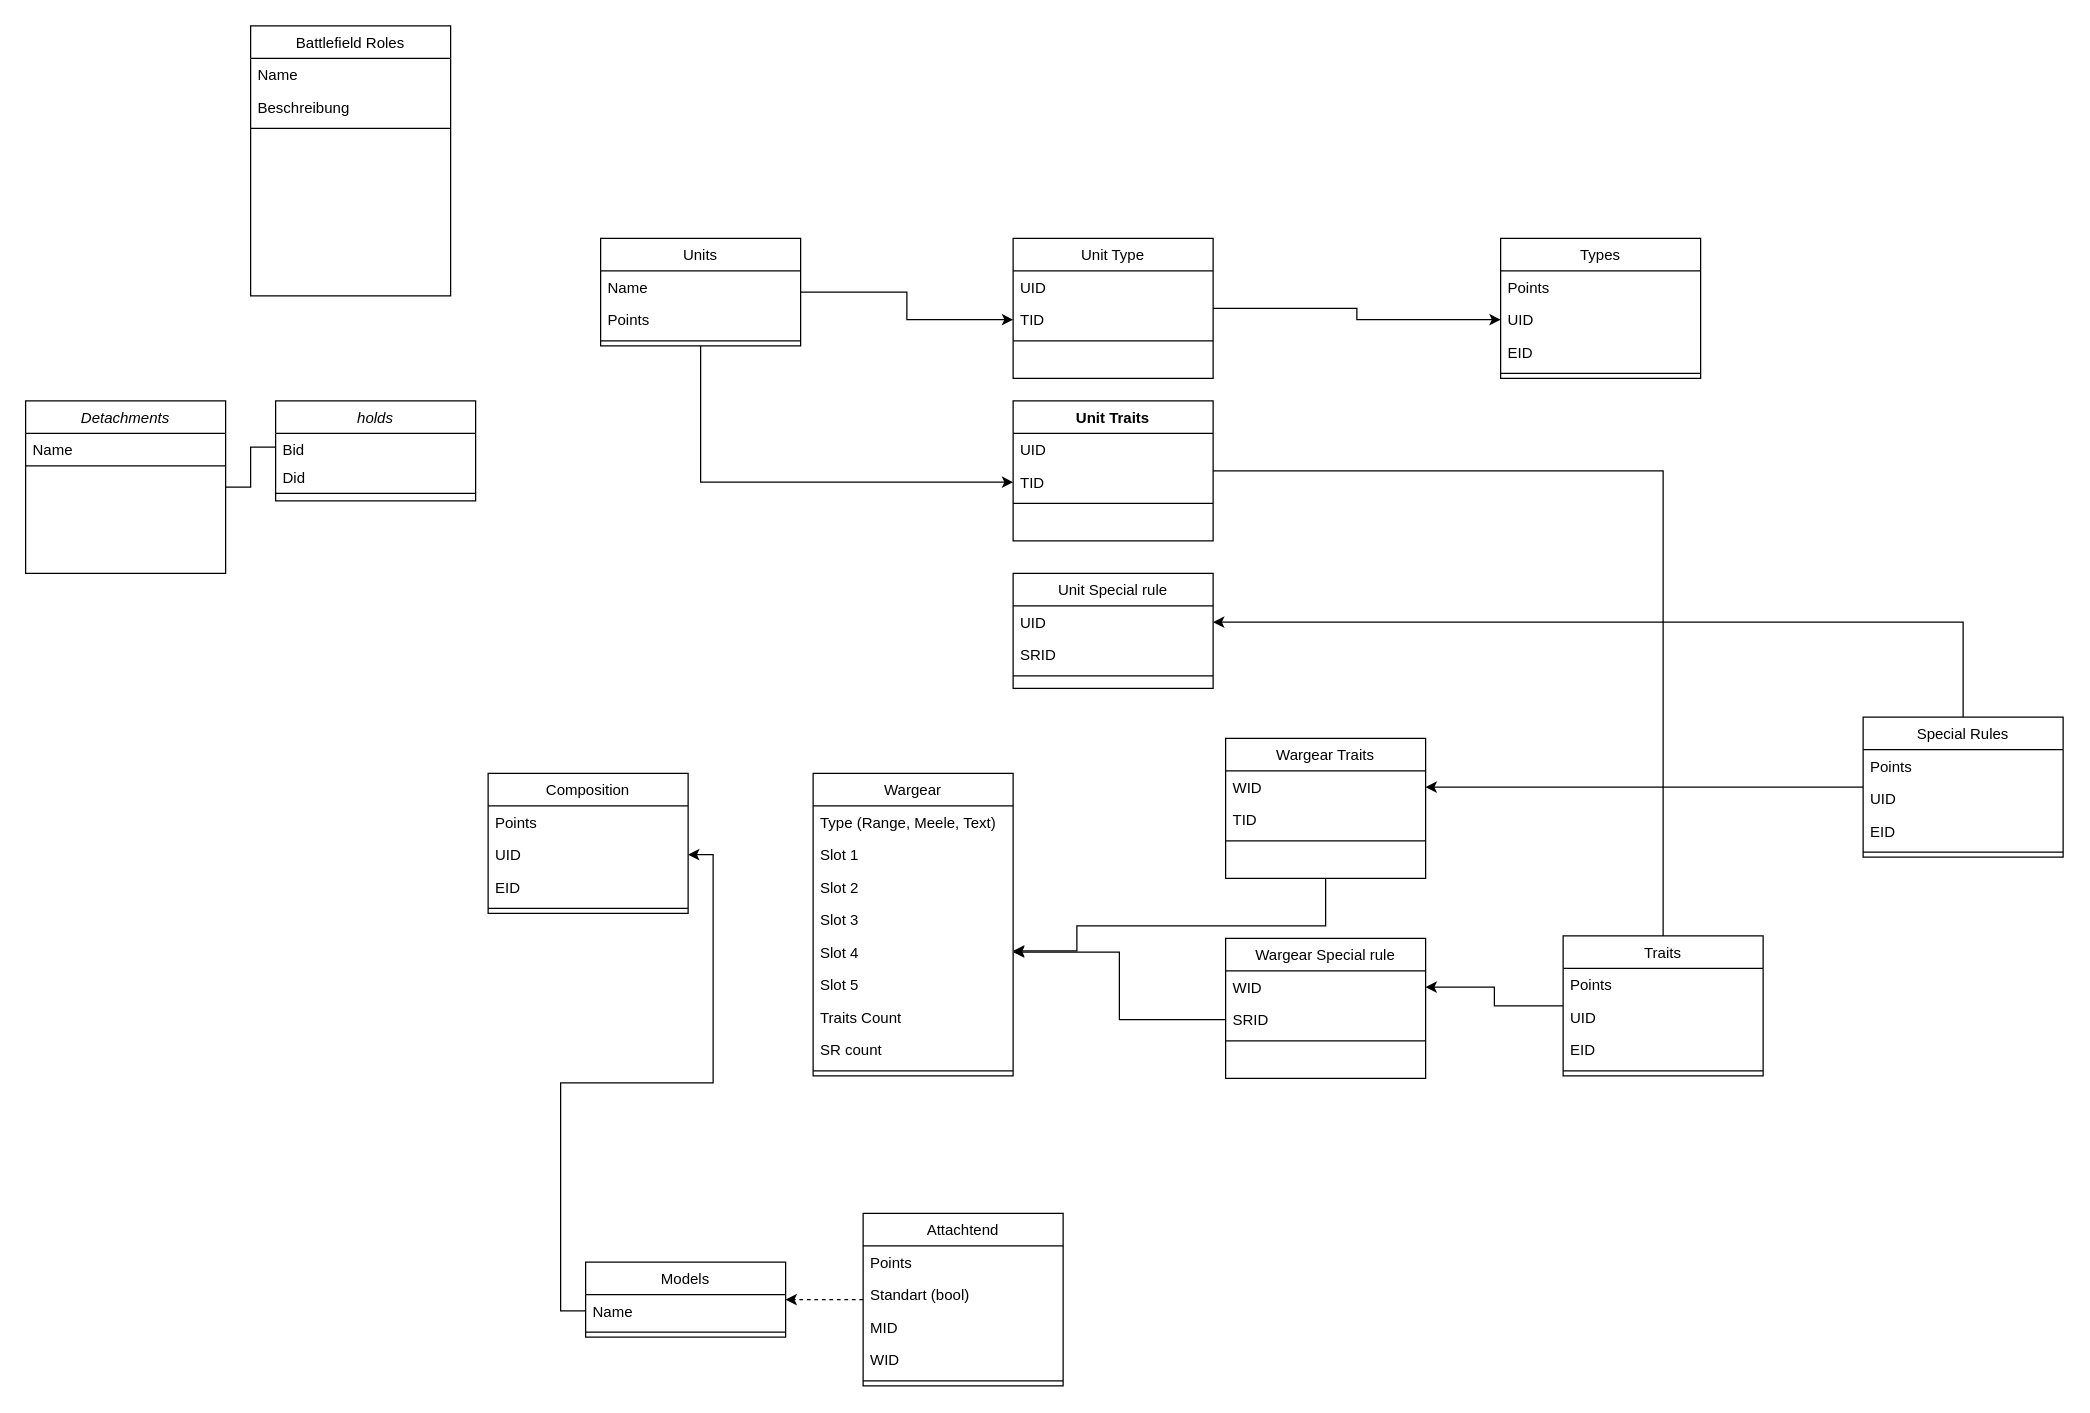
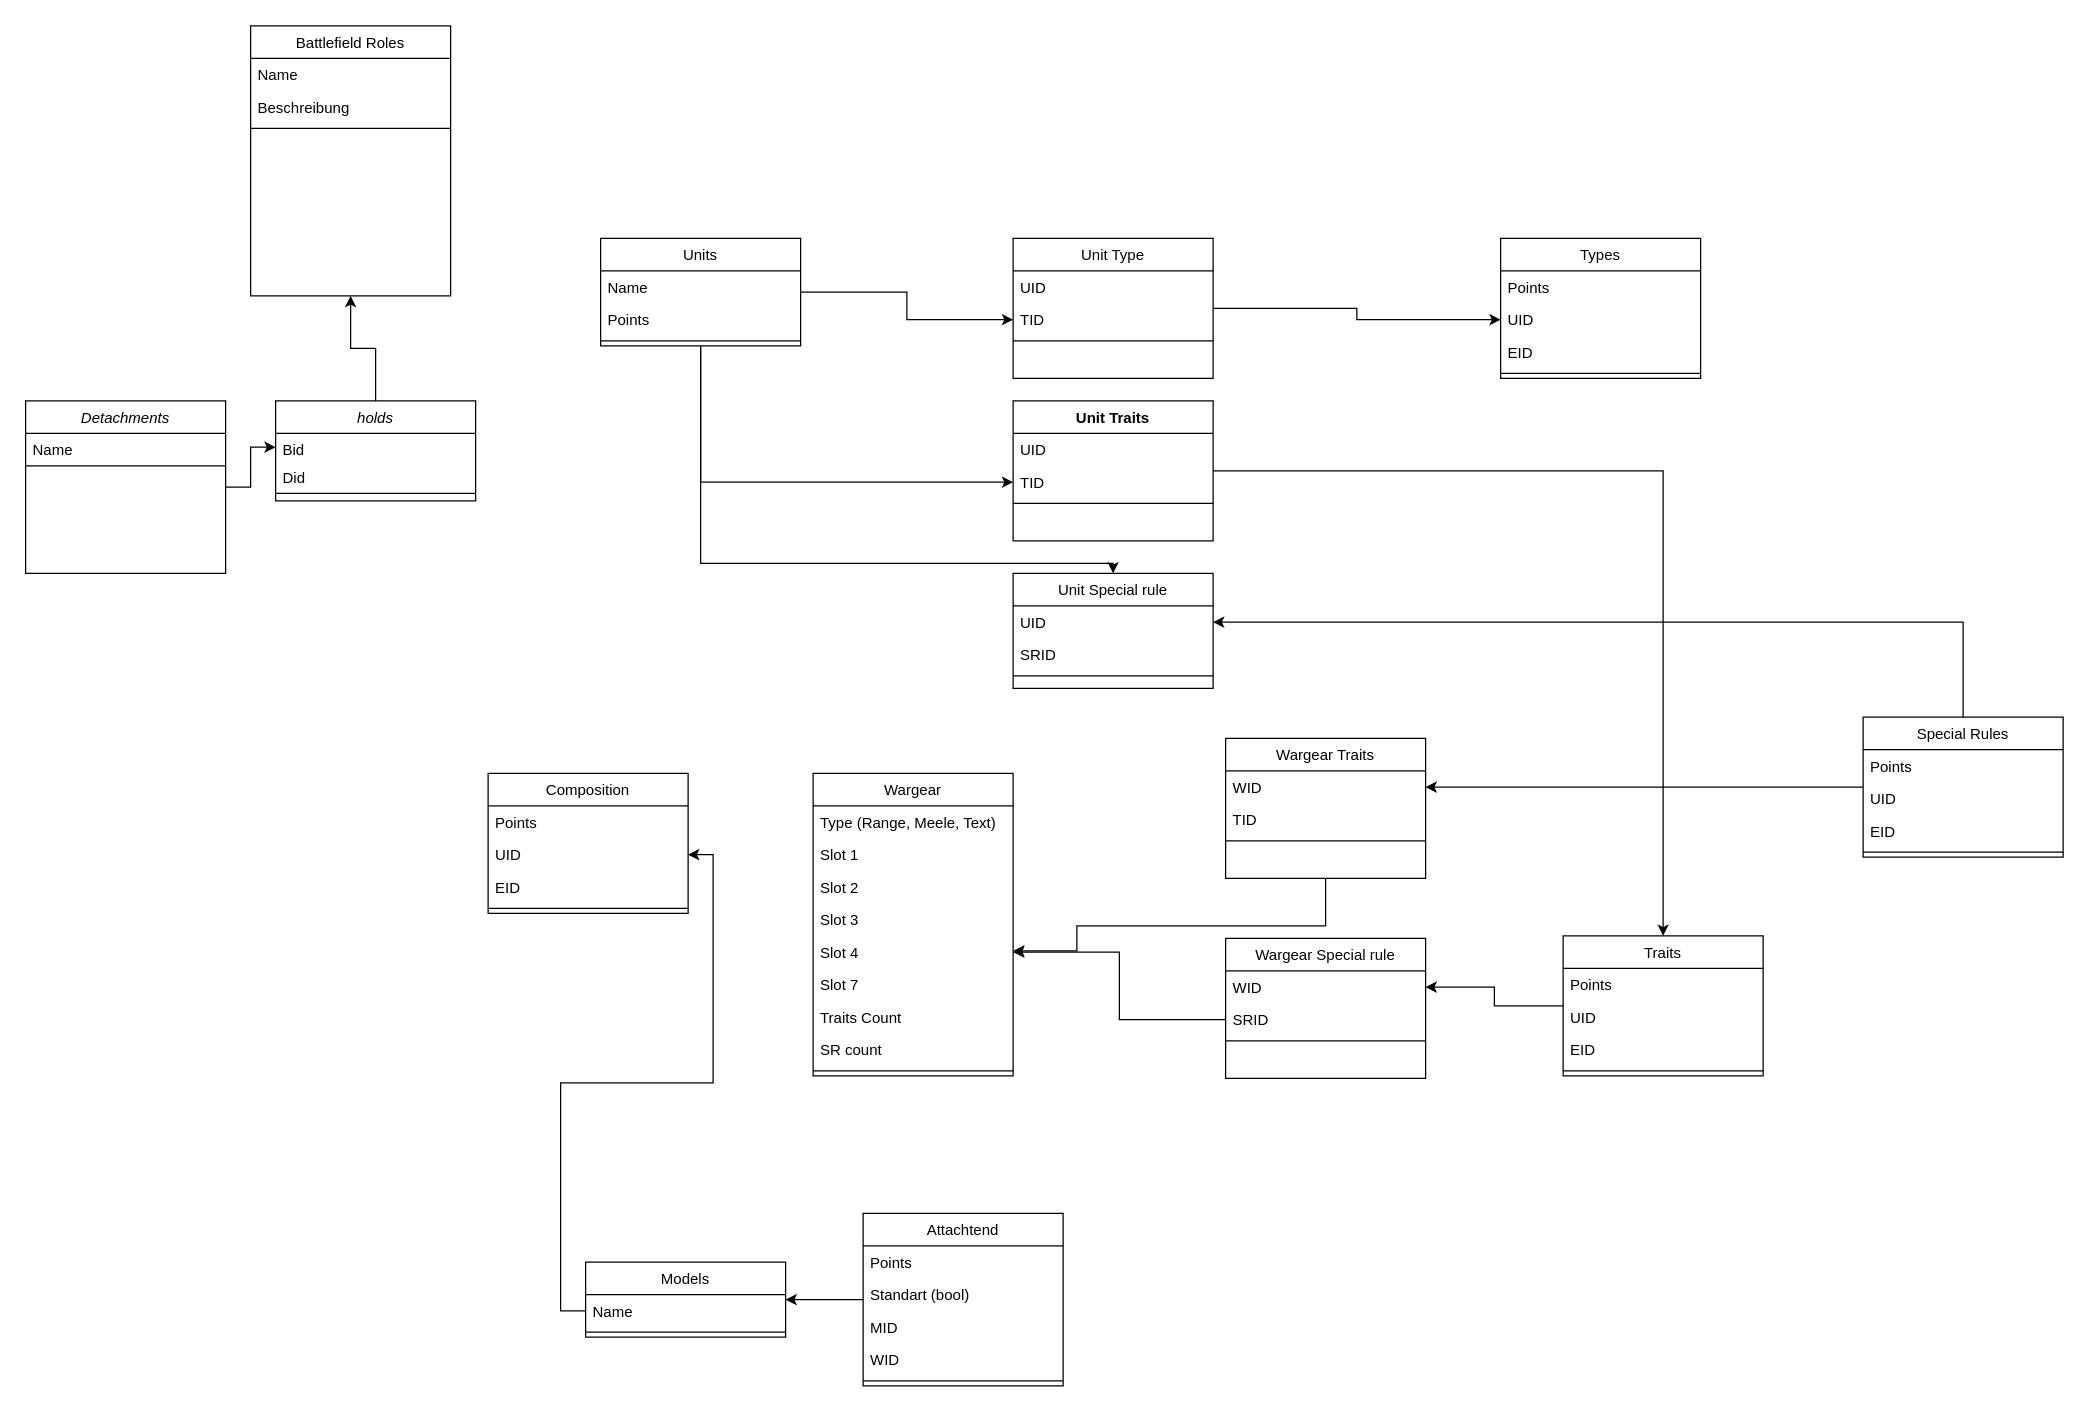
edge "holds" -> "Battlefield Roles": added
edge "Bid" -- "Detachments": arrowhead none -> classic
edge "Units" -> "Unit Special rule": added
edge "Unit Traits" -- "Traits": arrowhead none -> classic
node "Slot 5": label "Slot 5" -> "Slot 7"
edge "Attachtend" -> "Models": style dashed -> solid
